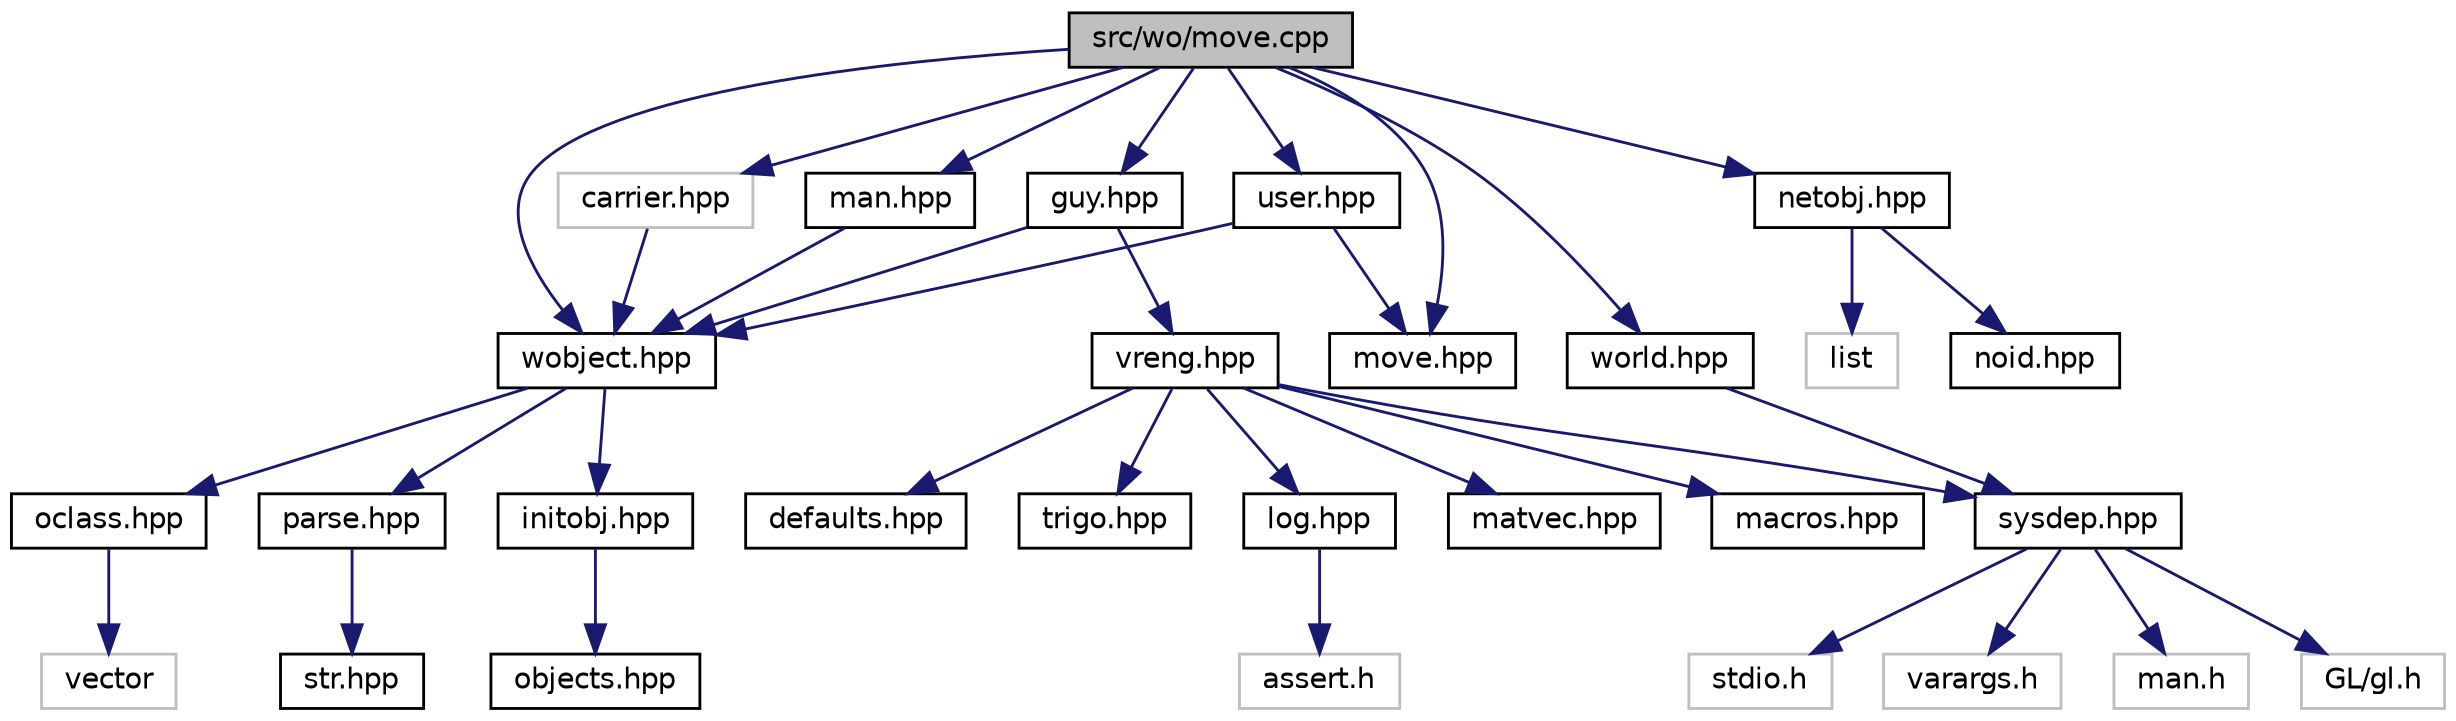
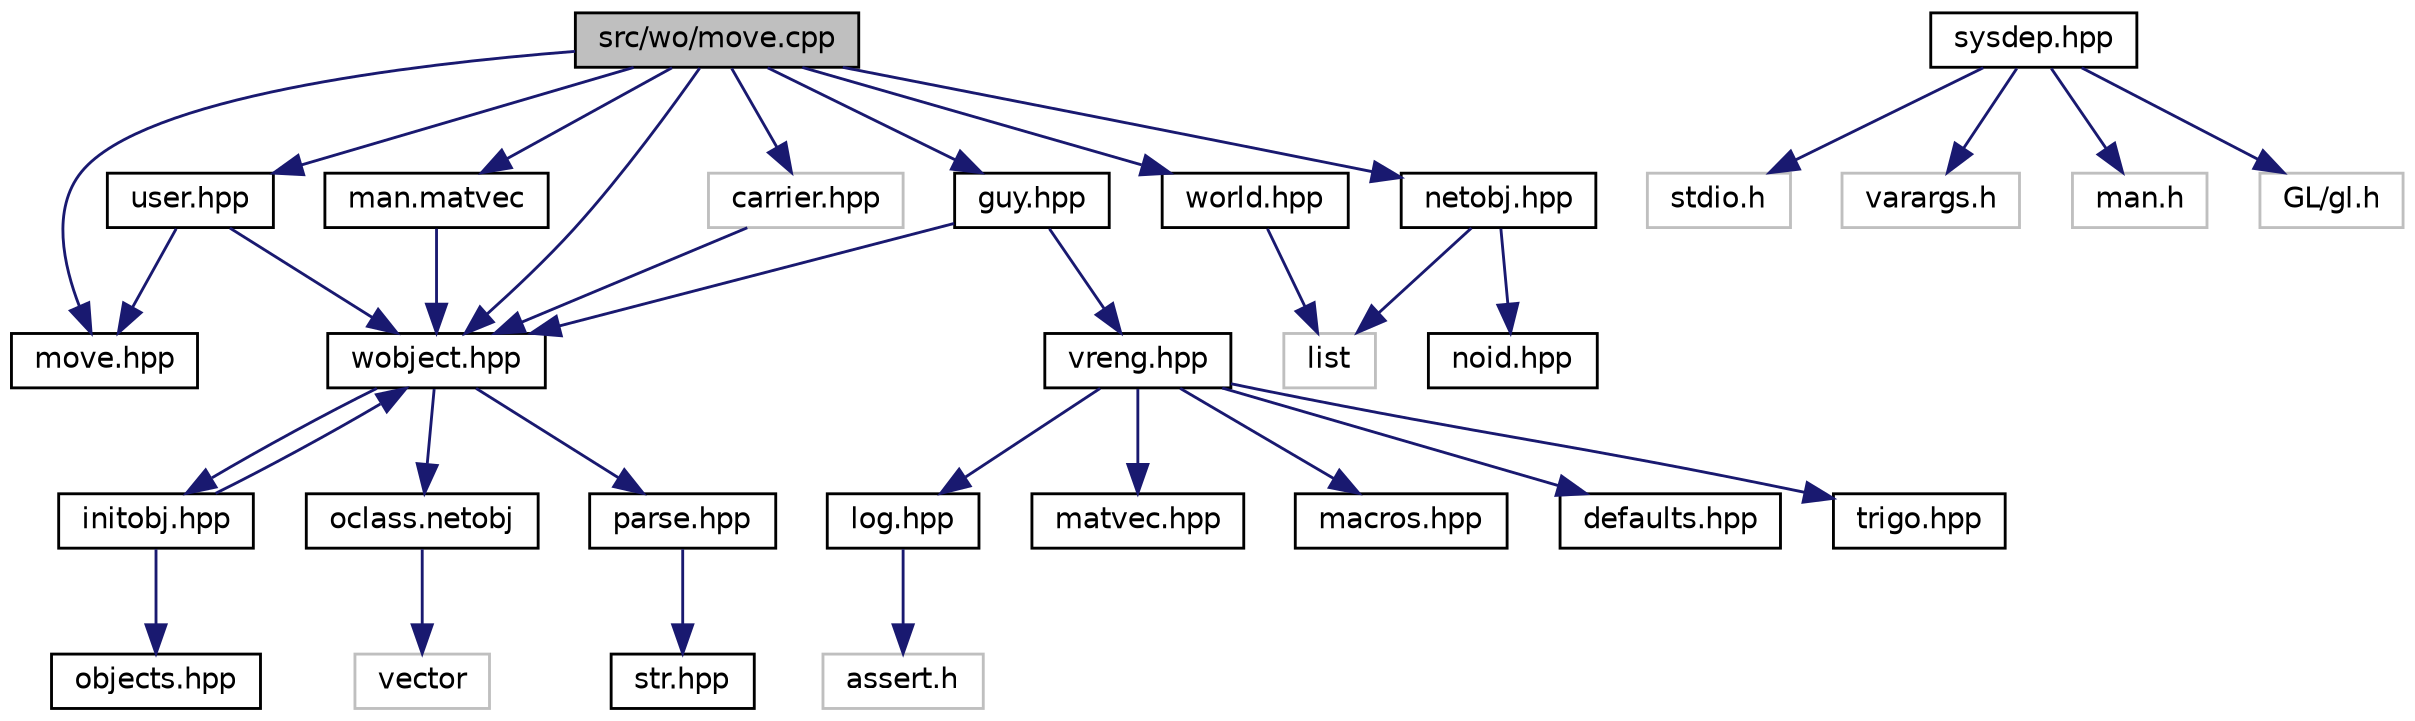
node "man.hpp": label "man.hpp" -> "man.matvec"
edge "world.hpp" -> "sysdep.hpp": now "world.hpp" -> "list"
edge "vreng.hpp" -> "sysdep.hpp": removed
edge "initobj.hpp" -> "wobject.hpp": added
node "oclass.hpp": label "oclass.hpp" -> "oclass.netobj"
